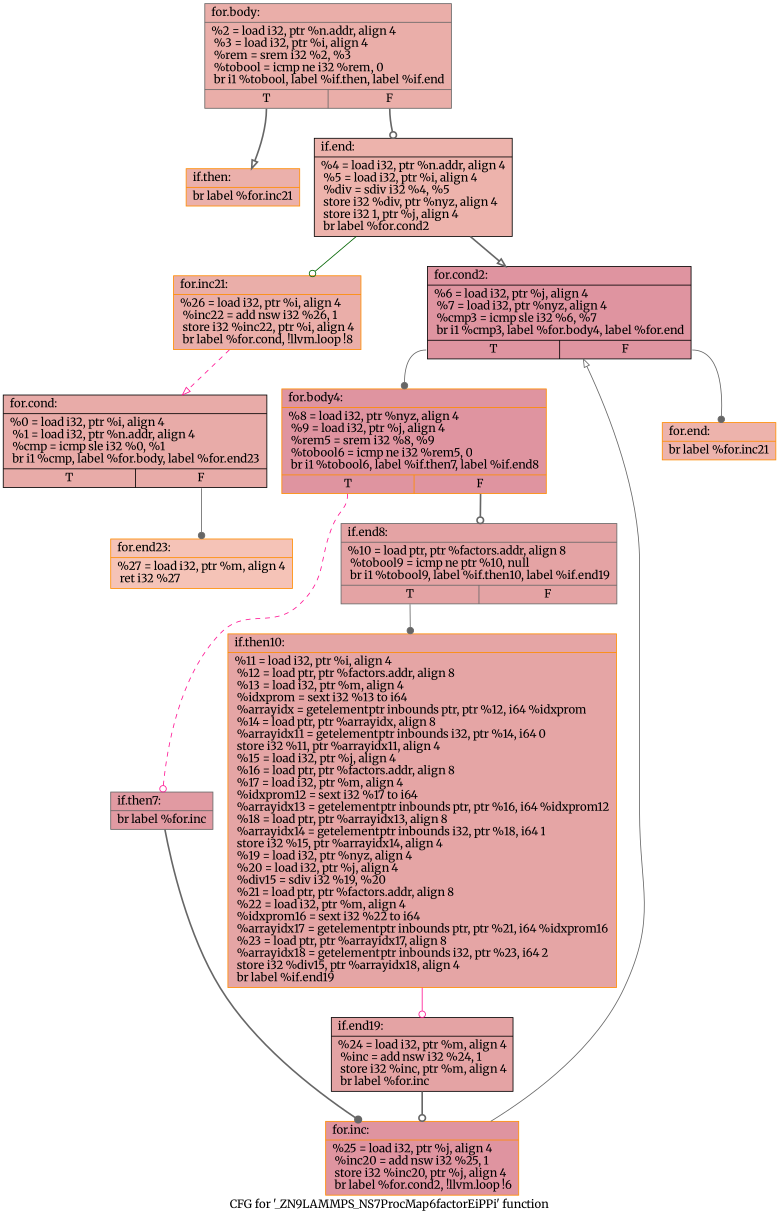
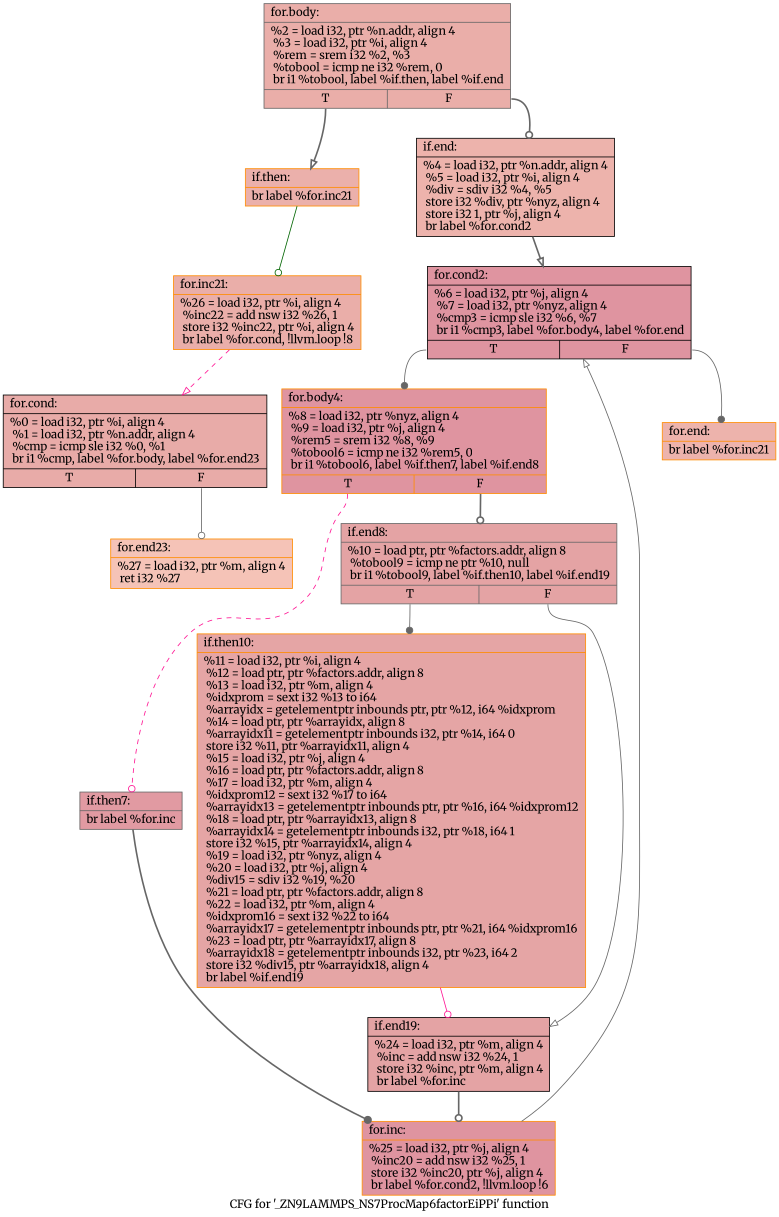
edge "if.end:" -> "for.inc21:": now "if.then:" -> "for.inc21:"
edge "for.cond:" -> "for.end23:": arrowhead dot -> odot
edge "if.end8:" -> "if.end19:": added
